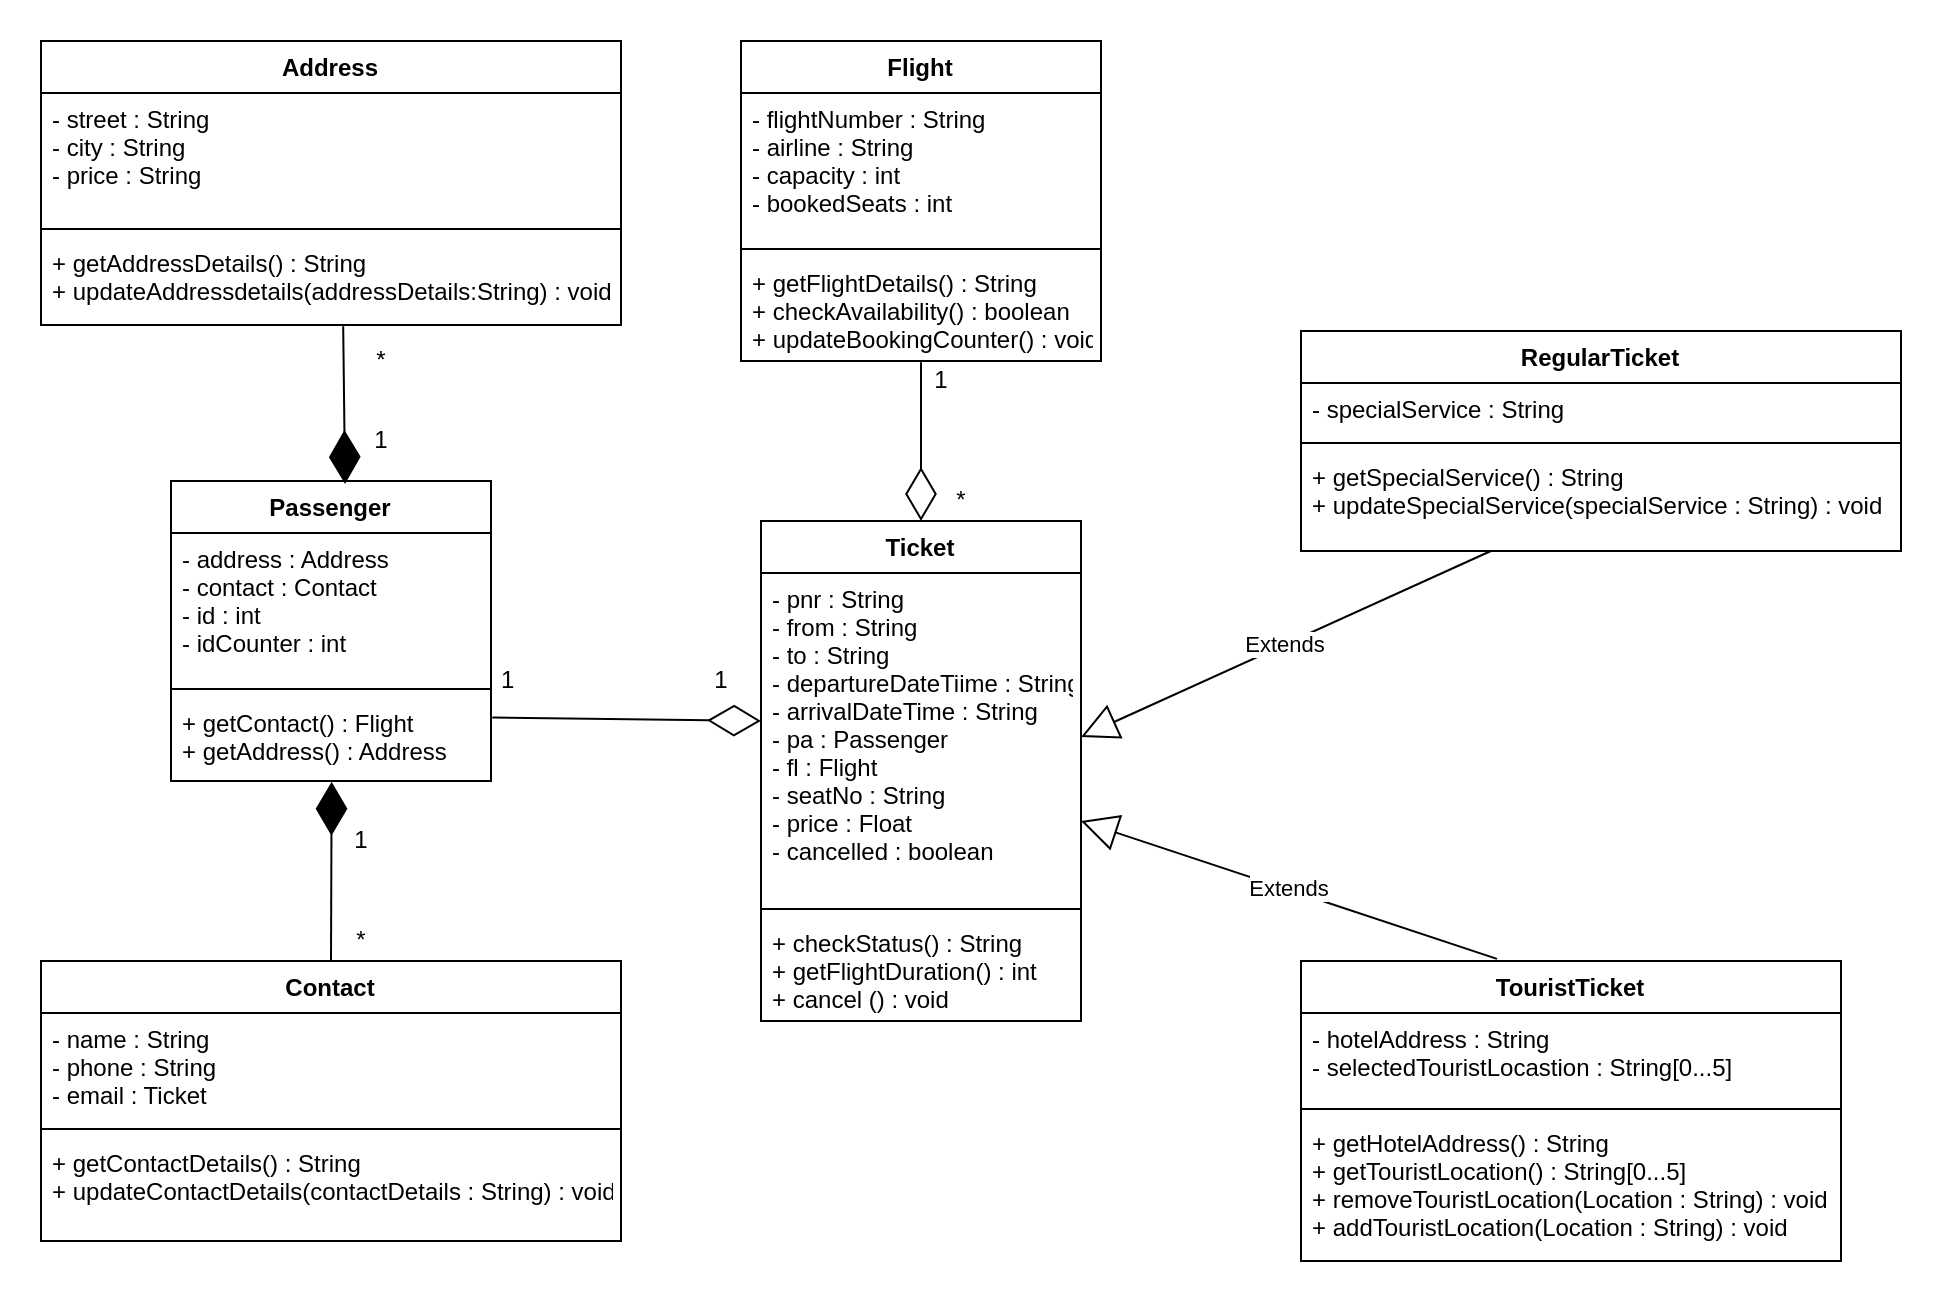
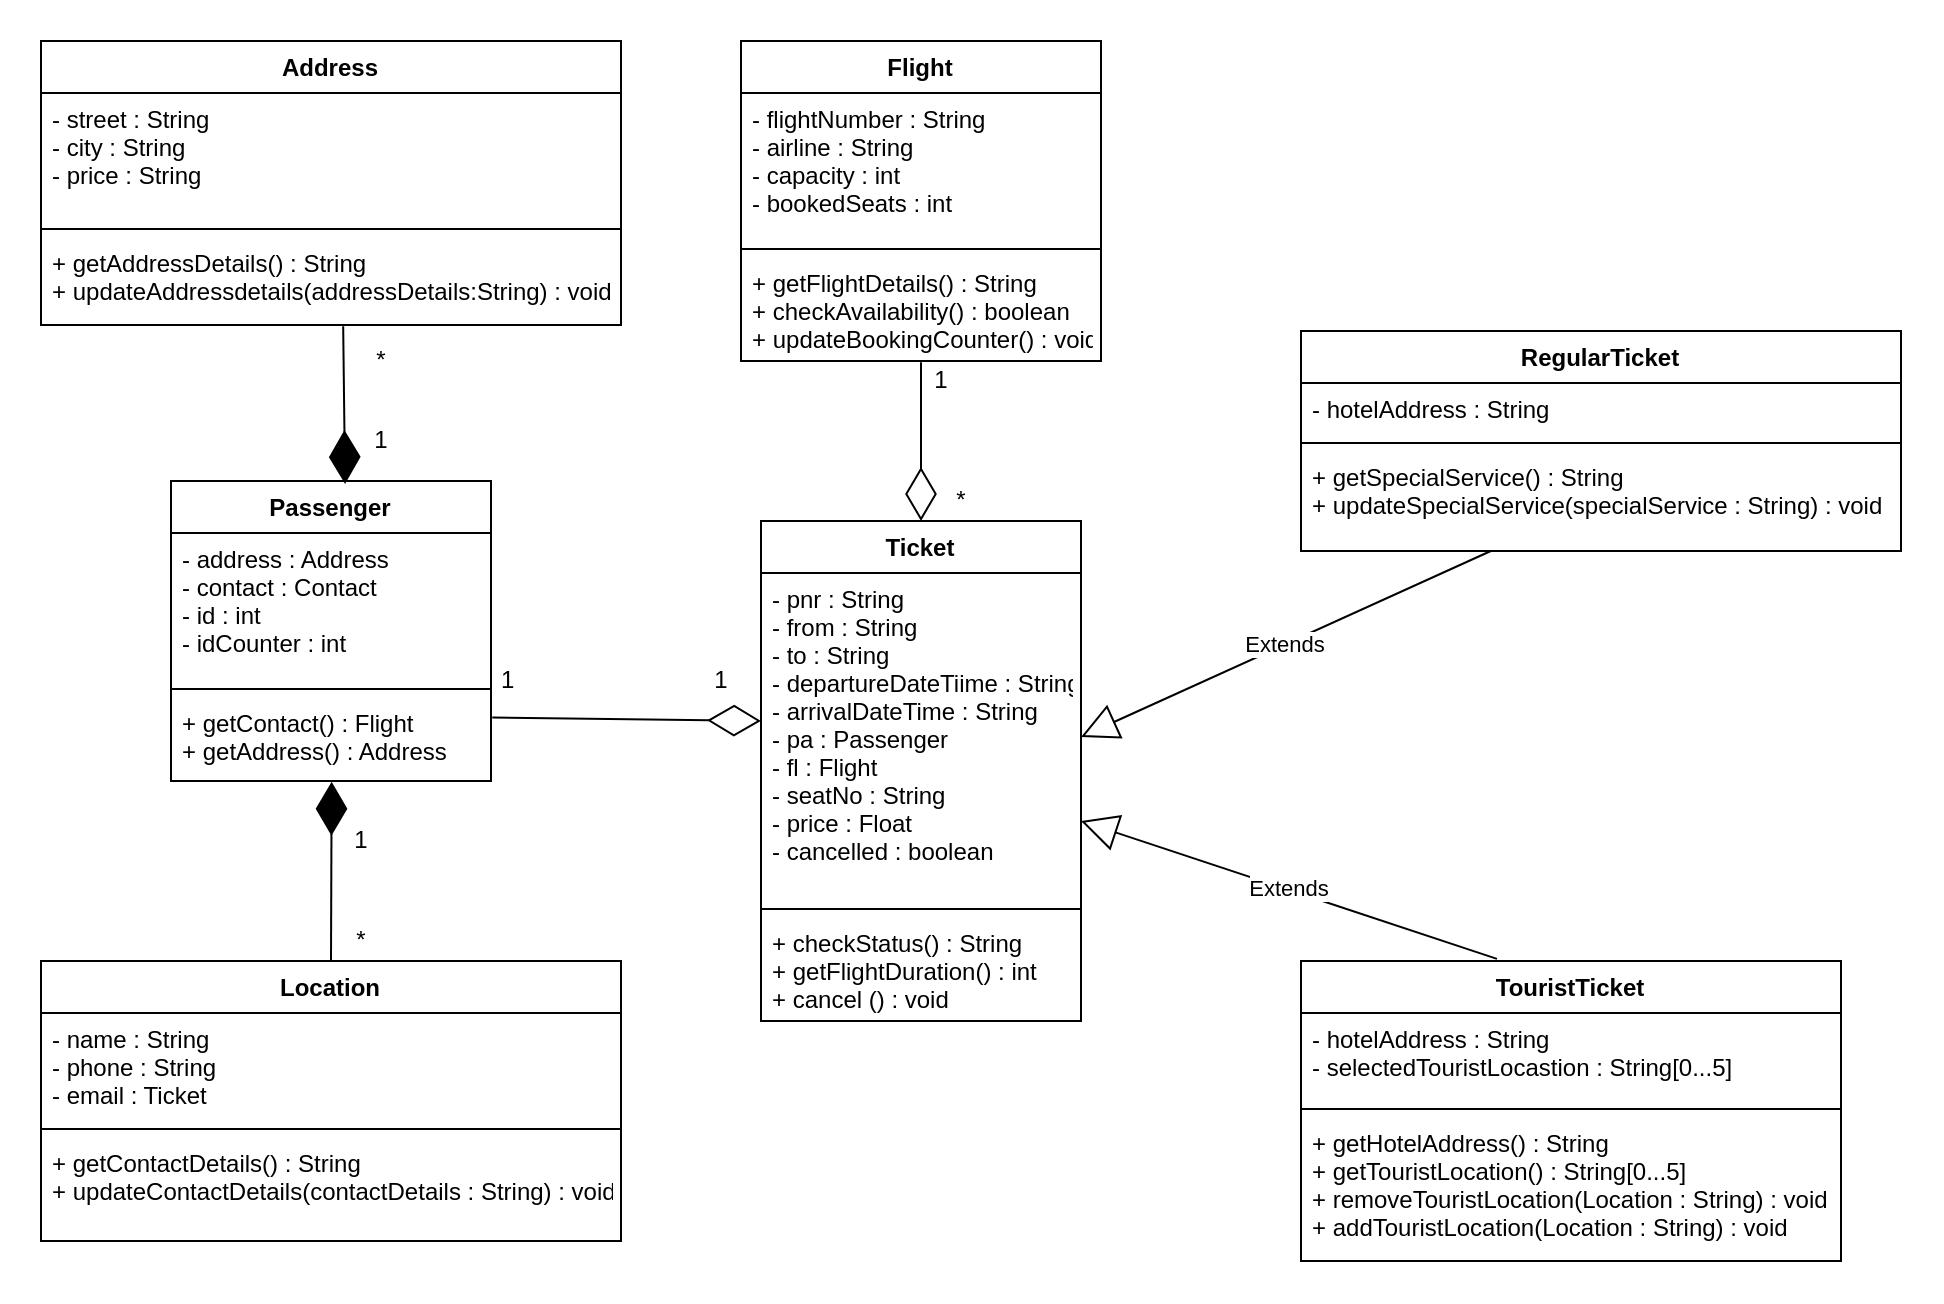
node "- specialService : String": label "- specialService : String" -> "- hotelAddress : String"
node "Contact": label "Contact" -> "Location"
